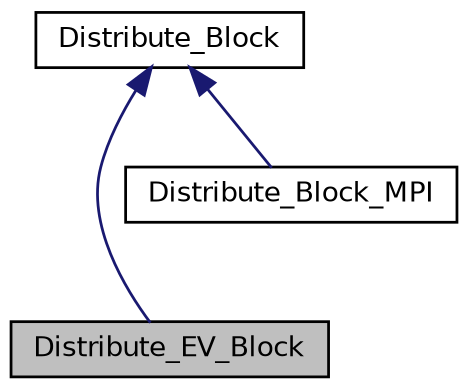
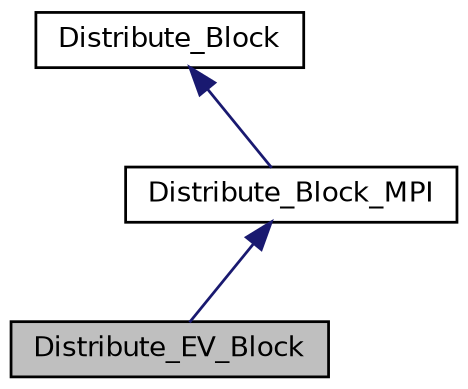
edge "Distribute_EV_Block" -> "Distribute_Block": now "Distribute_EV_Block" -> "Distribute_Block_MPI"
